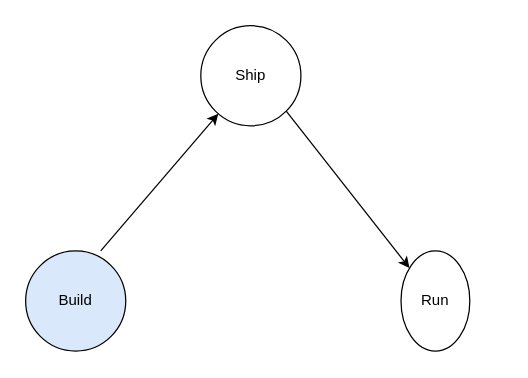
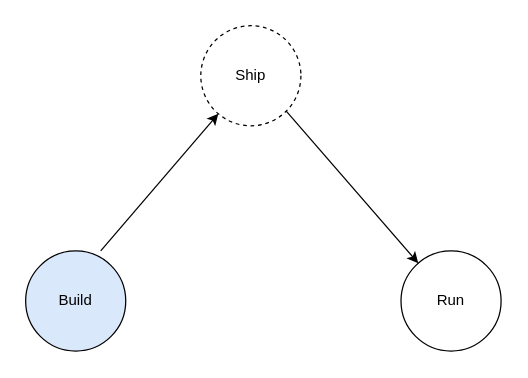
node "Ship": style solid -> dashed
node "Run": size 69x100 -> 100x100
